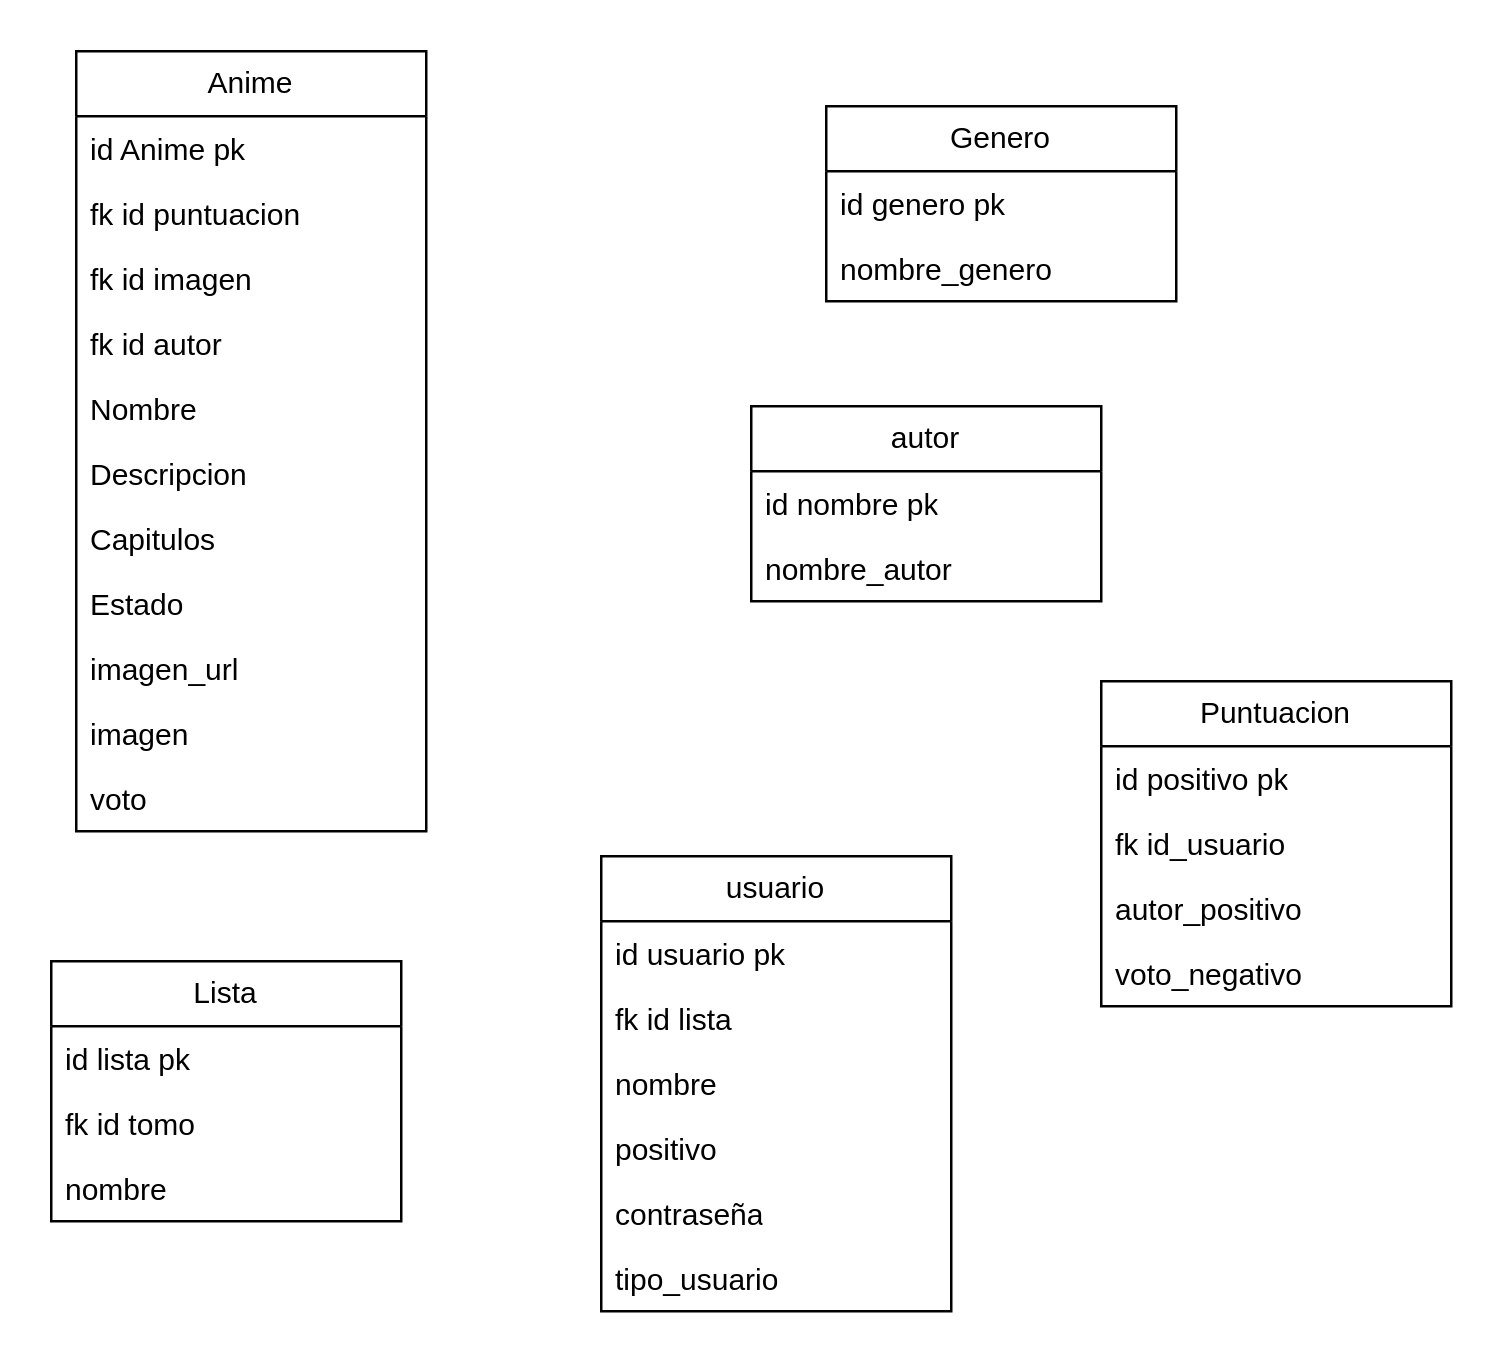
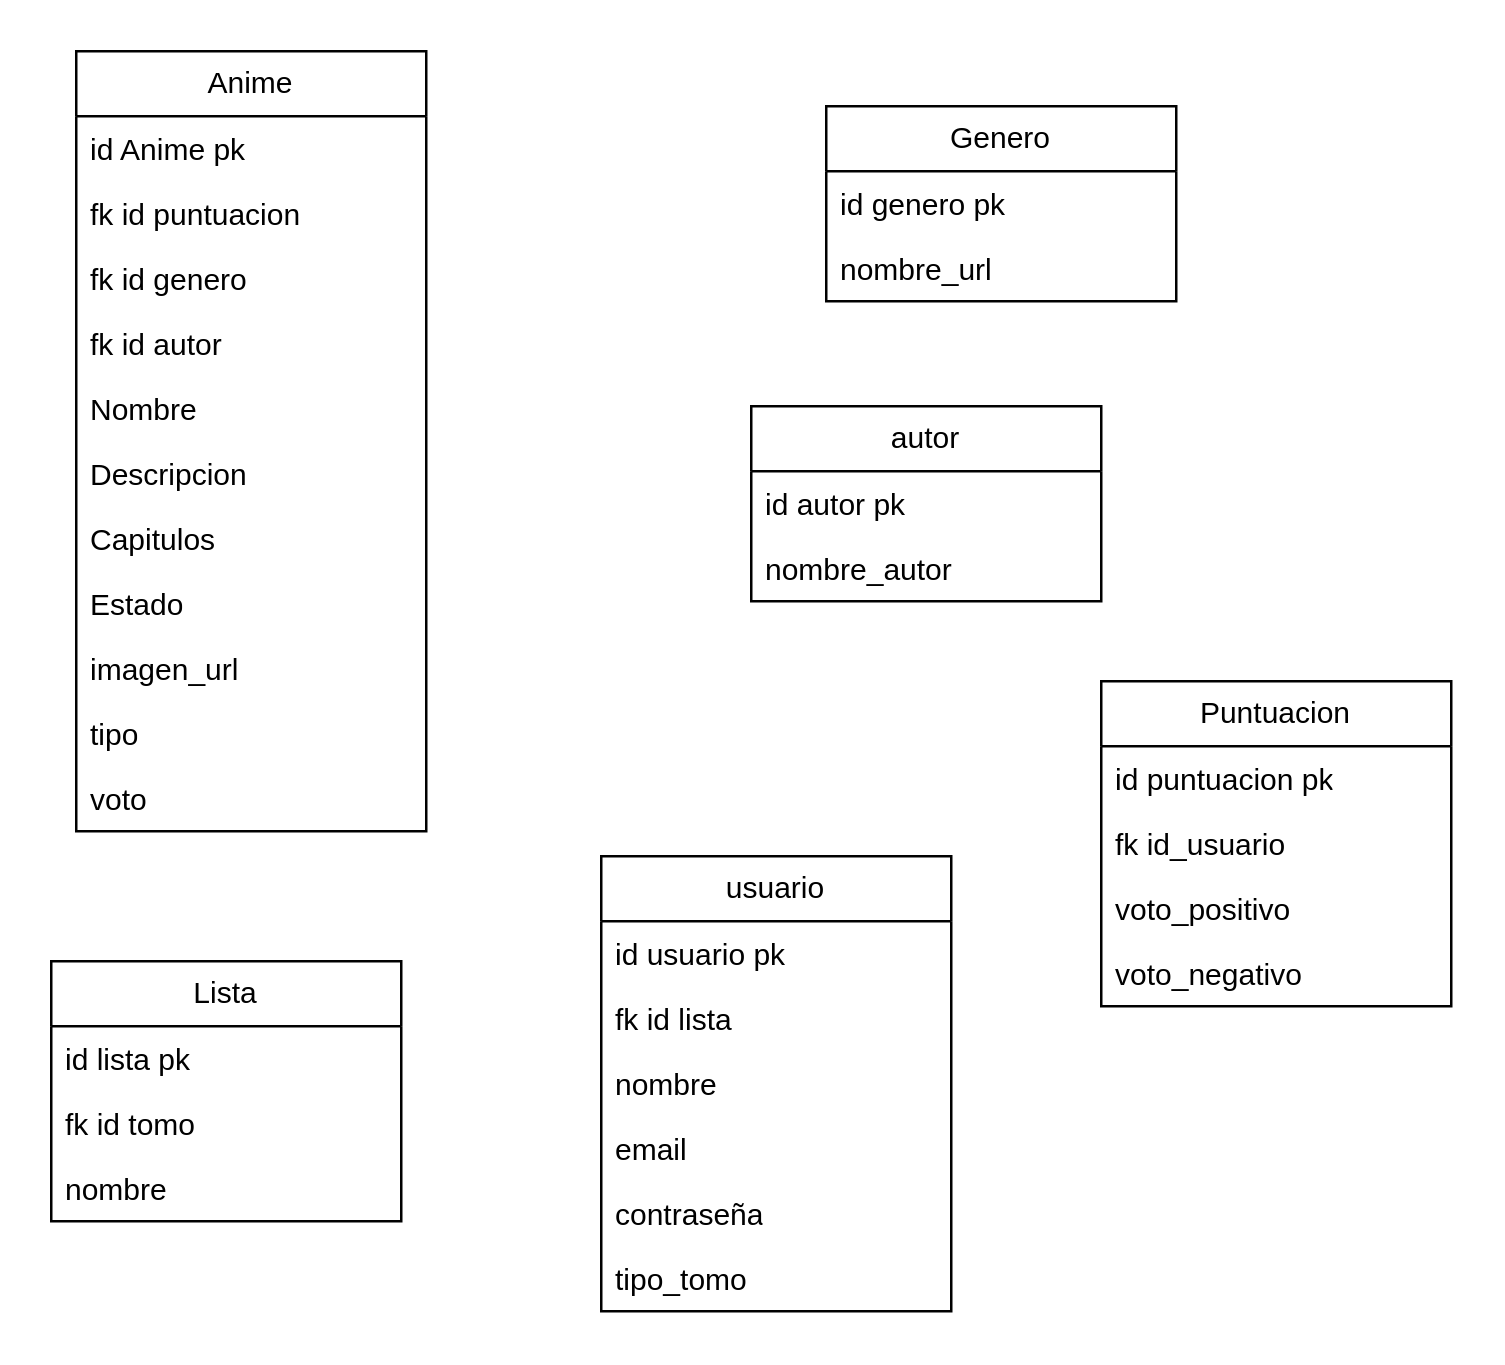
node "nombre_genero": label "nombre_genero" -> "nombre_url"
node "fk id imagen": label "fk id imagen" -> "fk id genero"
node "id nombre pk": label "id nombre pk" -> "id autor pk"
node "imagen": label "imagen" -> "tipo"
node "id positivo pk": label "id positivo pk" -> "id puntuacion pk"
node "autor_positivo": label "autor_positivo" -> "voto_positivo"
node "positivo": label "positivo" -> "email"
node "tipo_usuario": label "tipo_usuario" -> "tipo_tomo"
